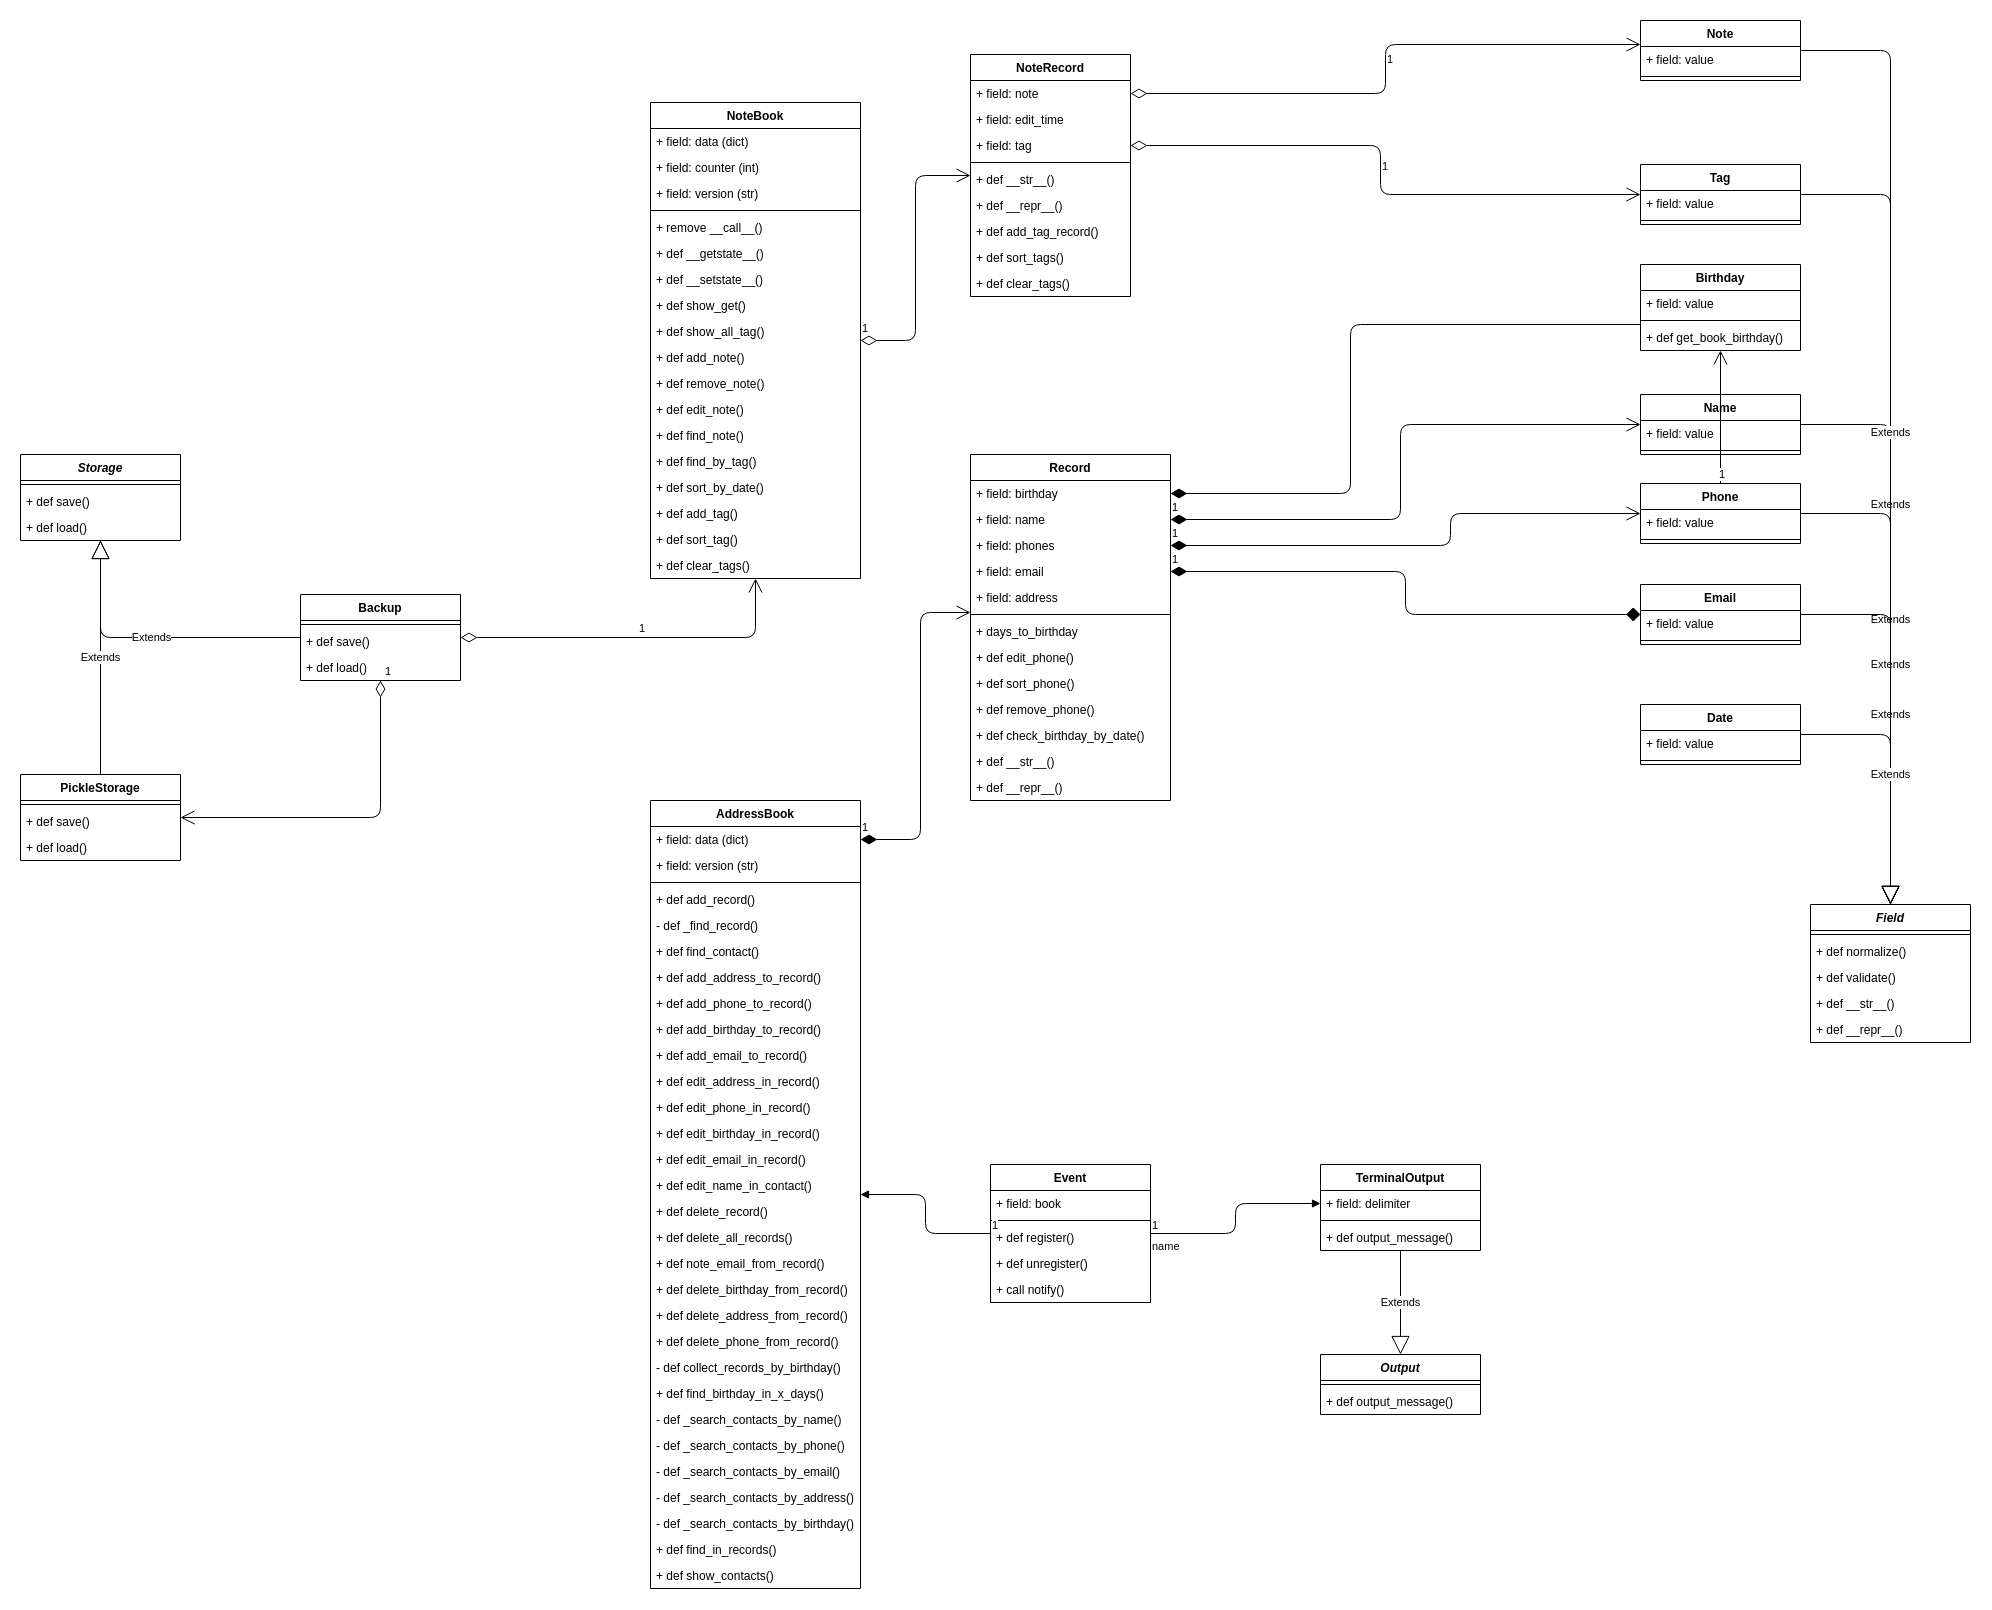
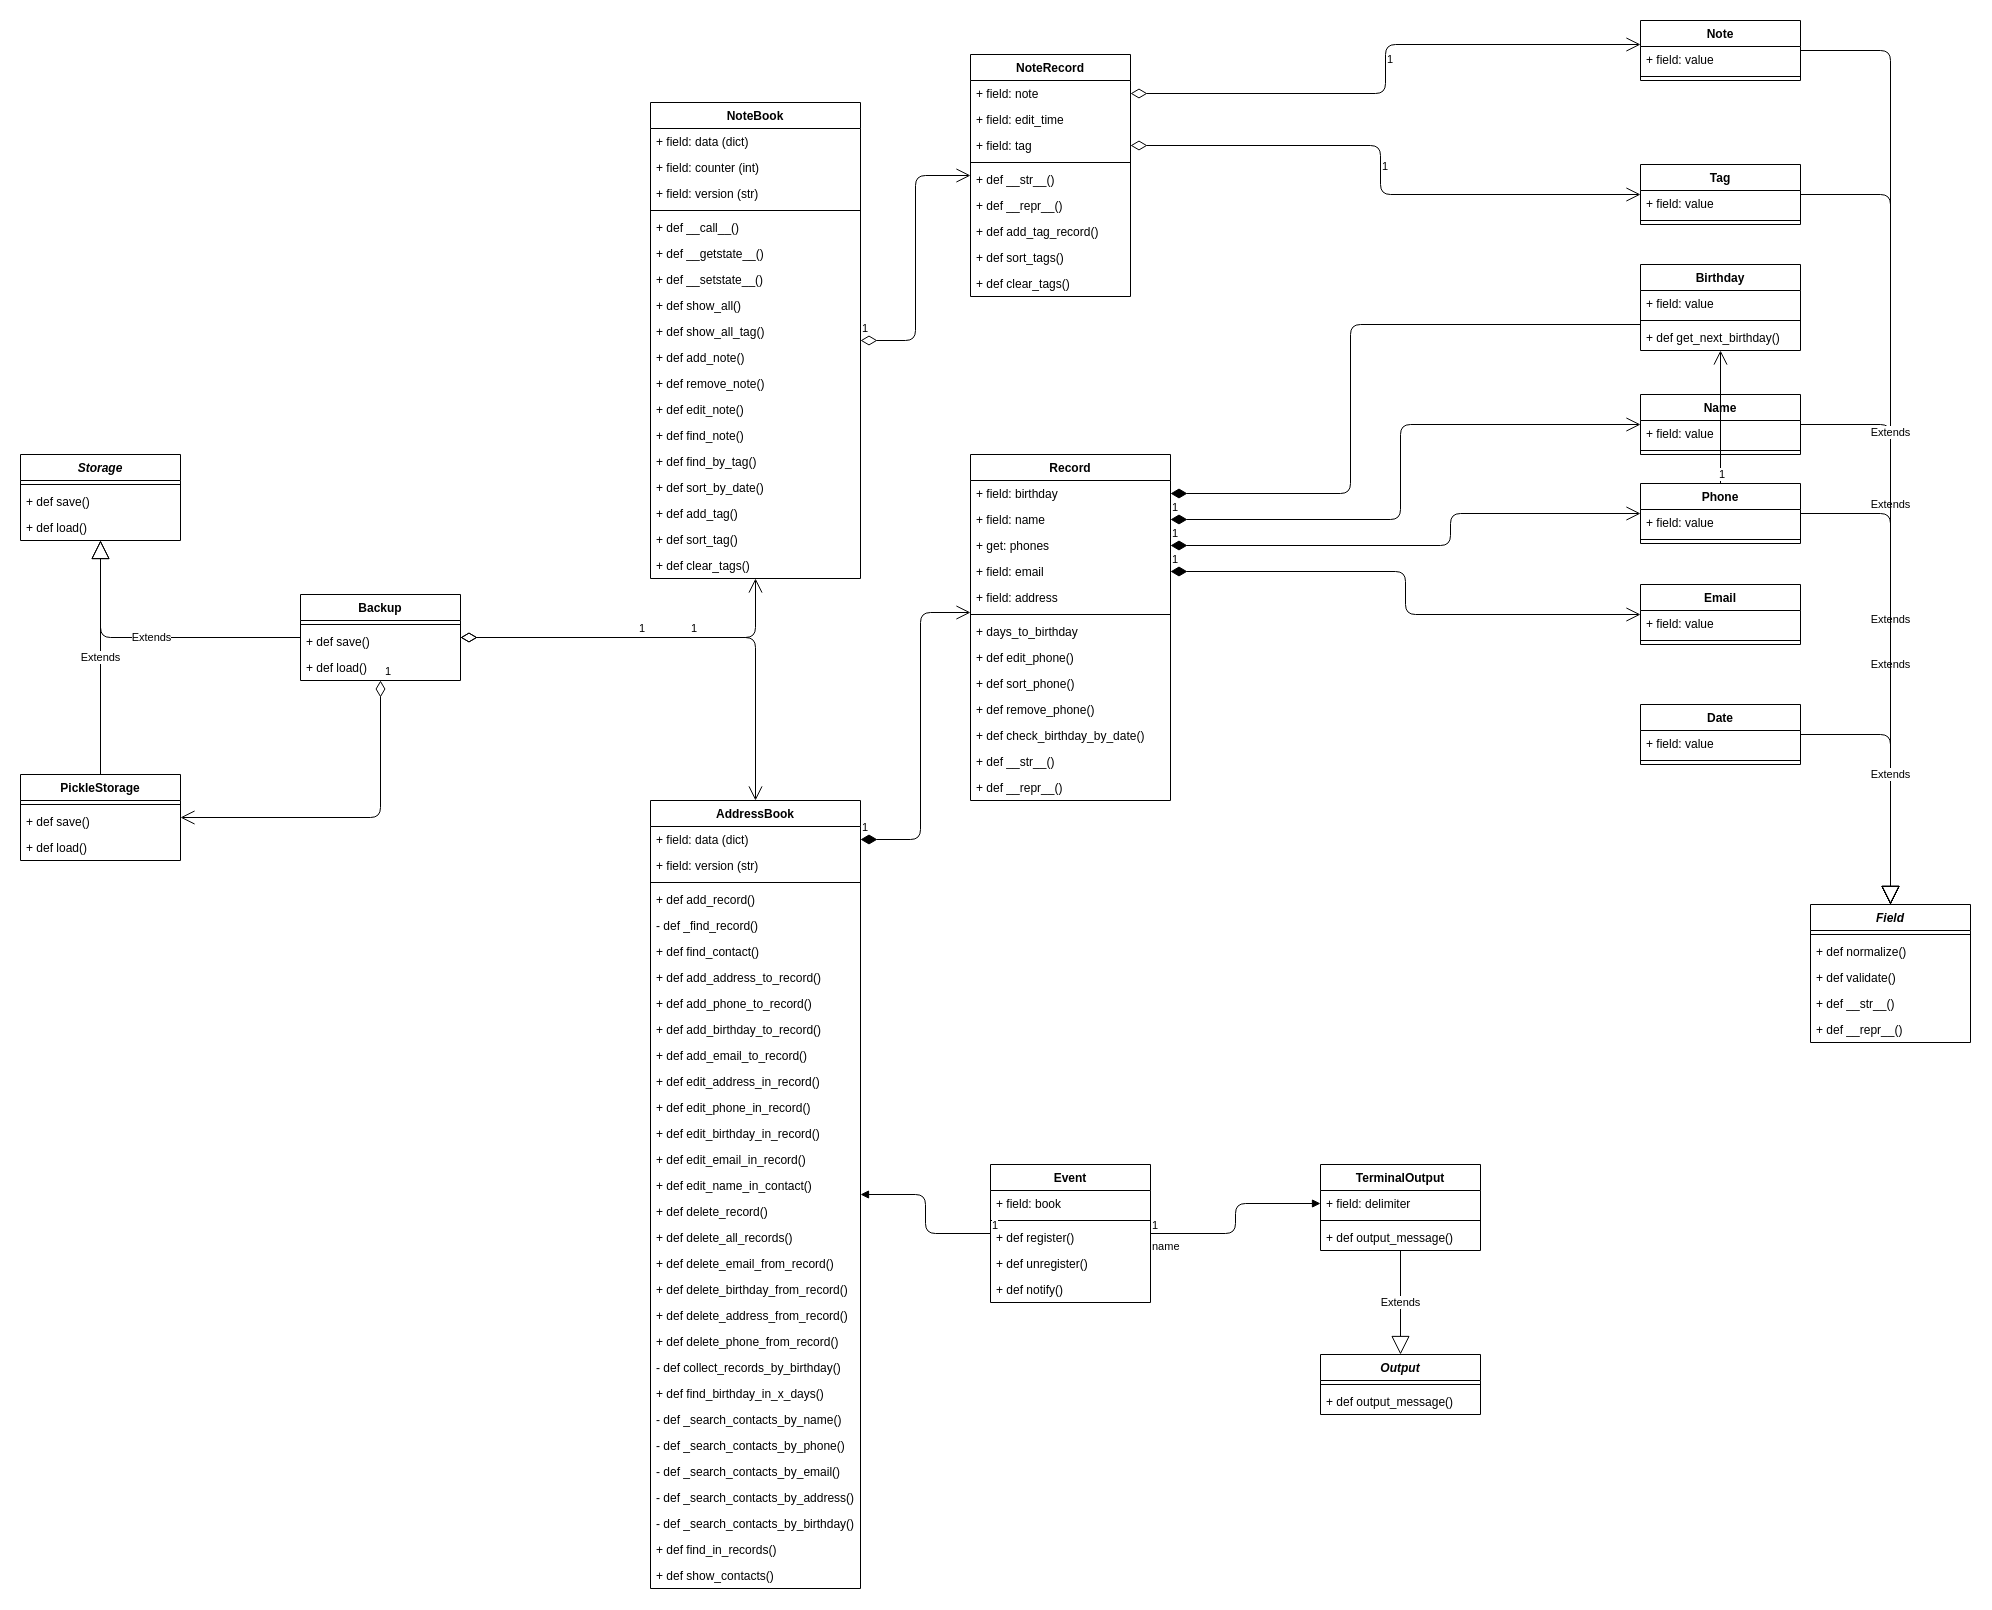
node "+ remove __call__()": label "+ remove __call__()" -> "+ def __call__()"
node "+ def show_get()": label "+ def show_get()" -> "+ def show_all()"
node "+ def get_book_birthday()": label "+ def get_book_birthday()" -> "+ def get_next_birthday()"
node "+ field: phones": label "+ field: phones" -> "+ get: phones"
edge "+ field: email" -- "Email": arrowhead diamond -> open
edge "Email" -> "Field": removed, label "Extends"
edge "Backup" -- "AddressBook": added, label "1"
node "+ def note_email_from_record()": label "+ def note_email_from_record()" -> "+ def delete_email_from_record()"
node "+ call notify()": label "+ call notify()" -> "+ def notify()"
